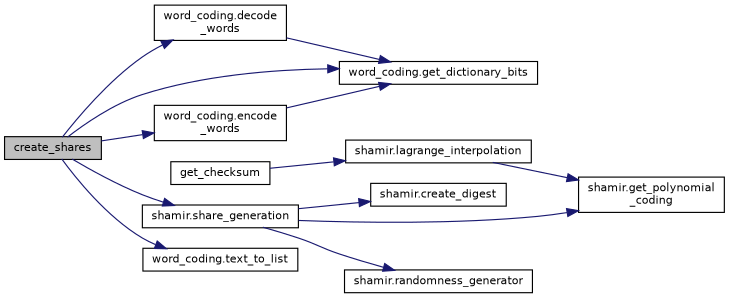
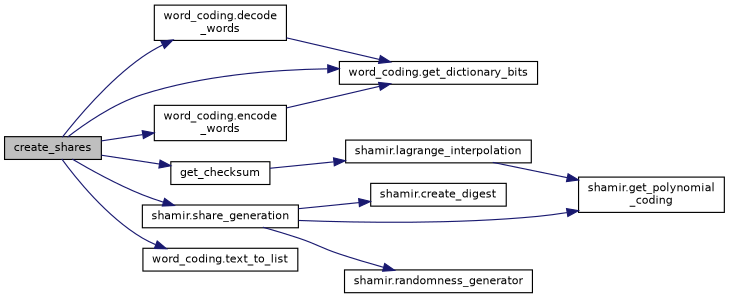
edge "create_shares" -> "get_checksum": added
